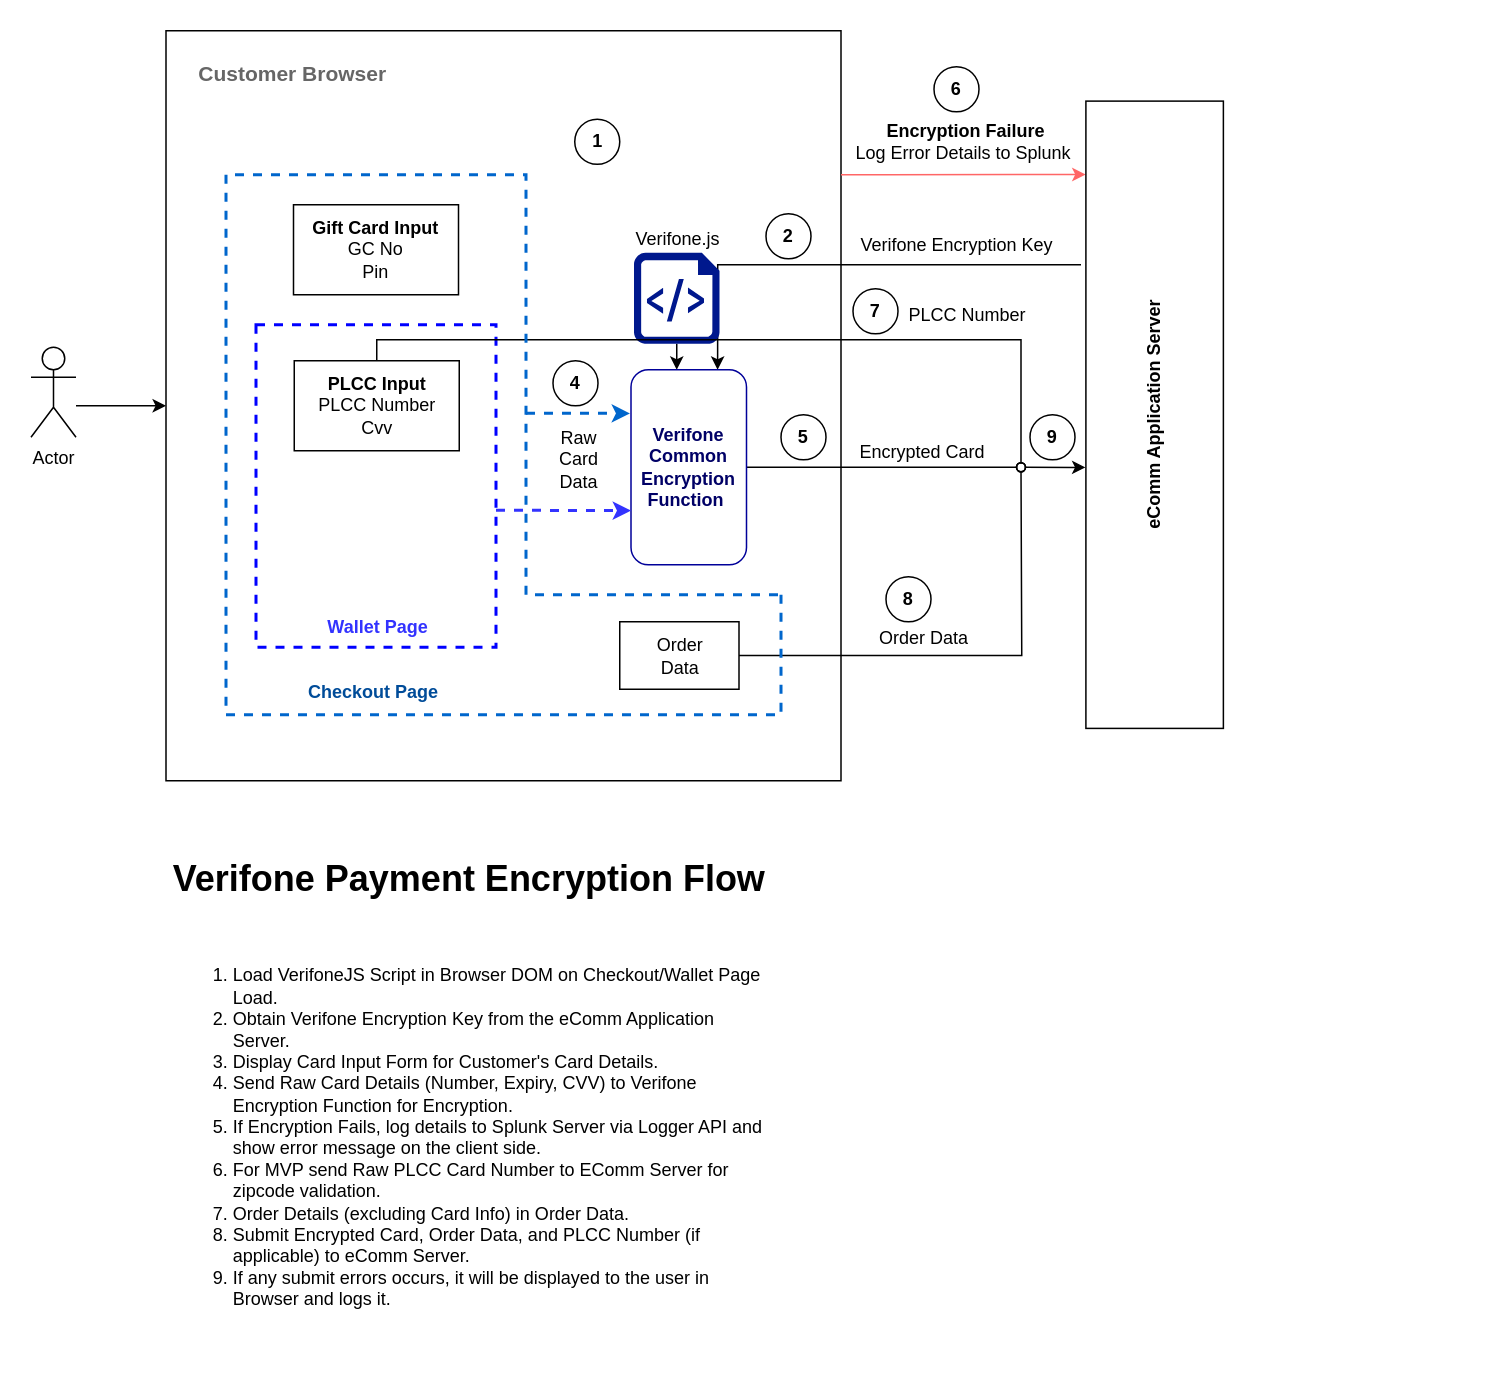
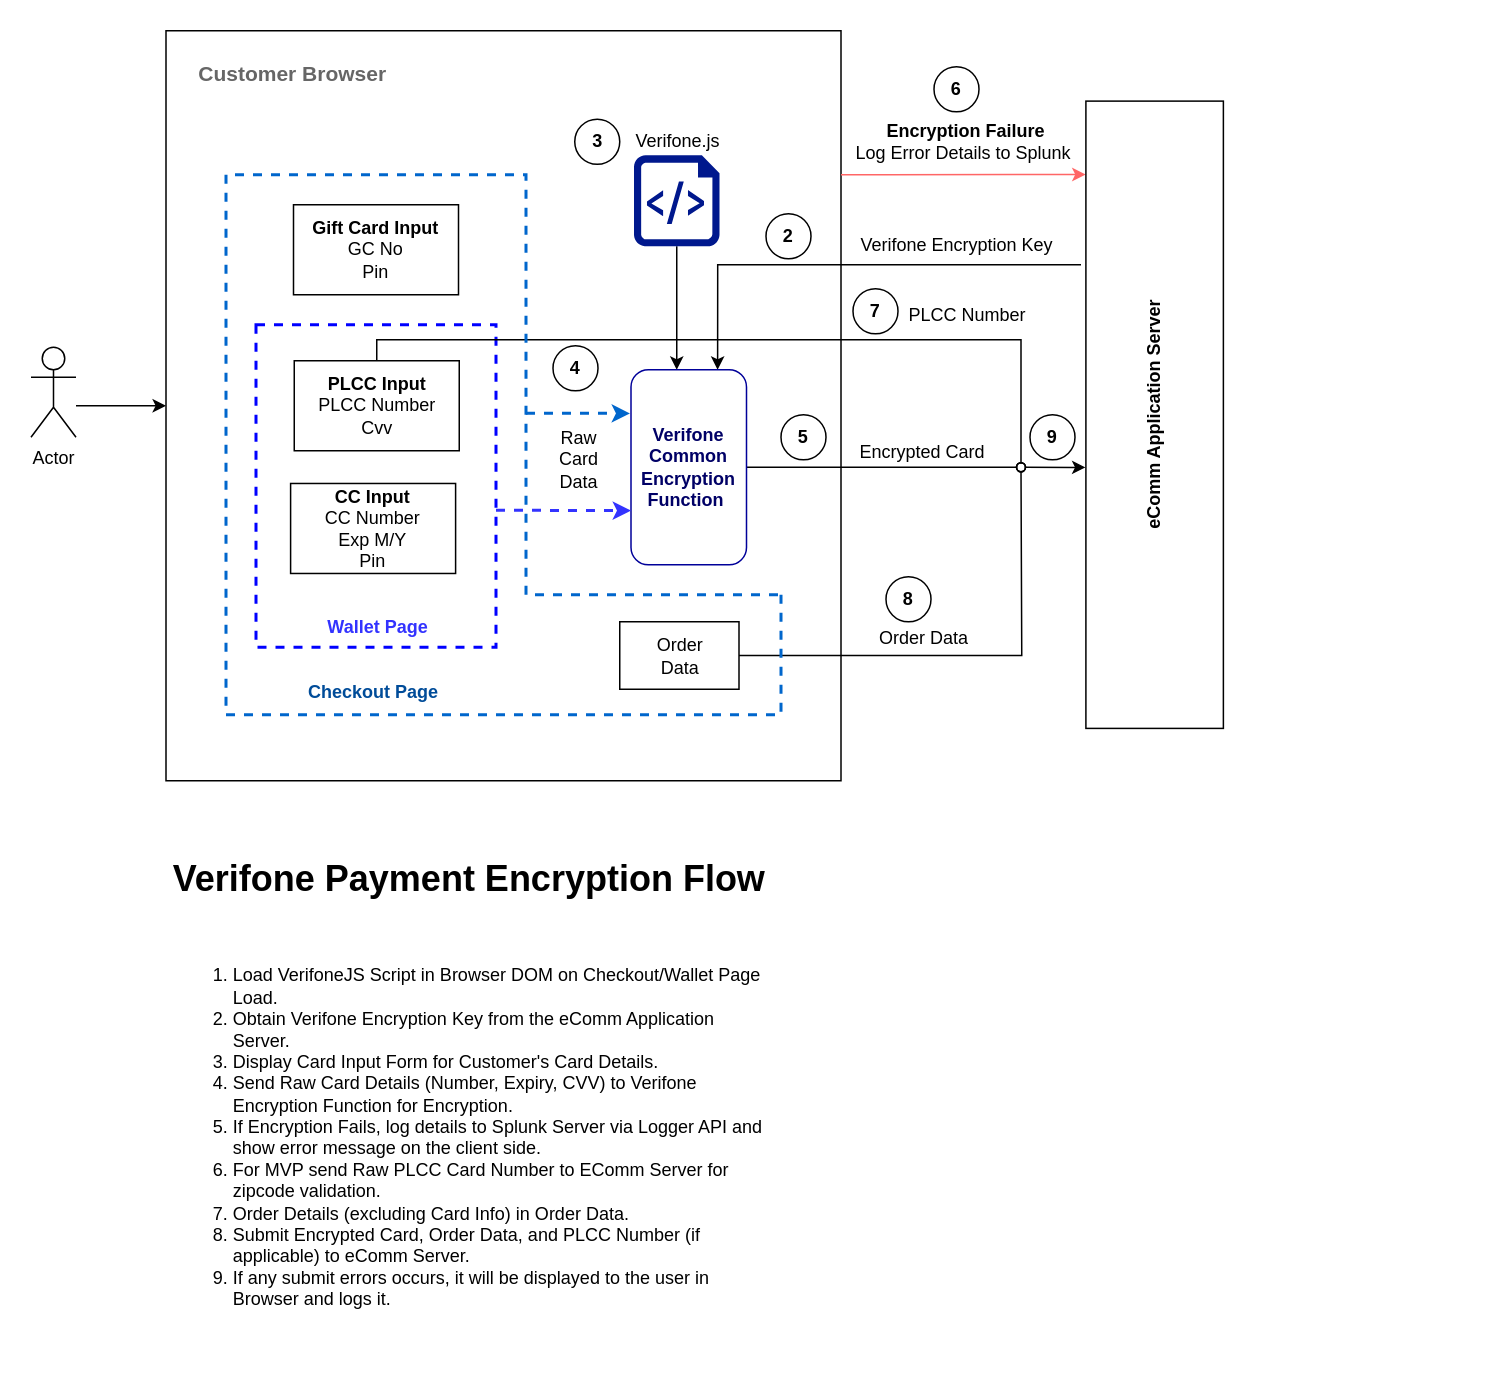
node "1": label "1" -> "3"
node "Verifone.js": moved (677, 298) -> (677, 201)
node "4": moved (575, 383) -> (575, 368)
node "CC Input CC Number Exp M/Y Pin": added
